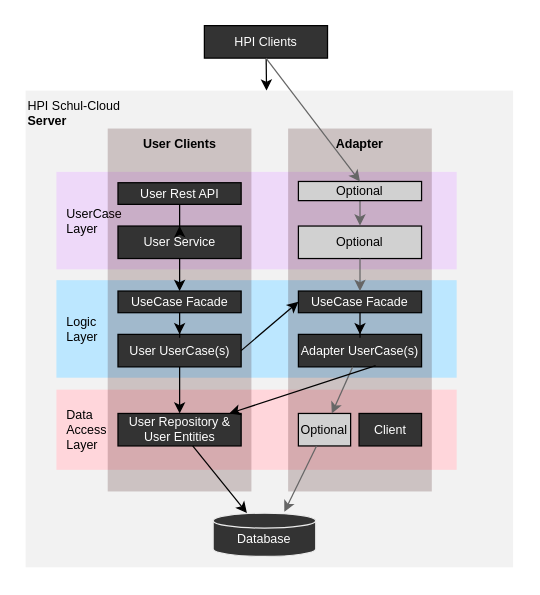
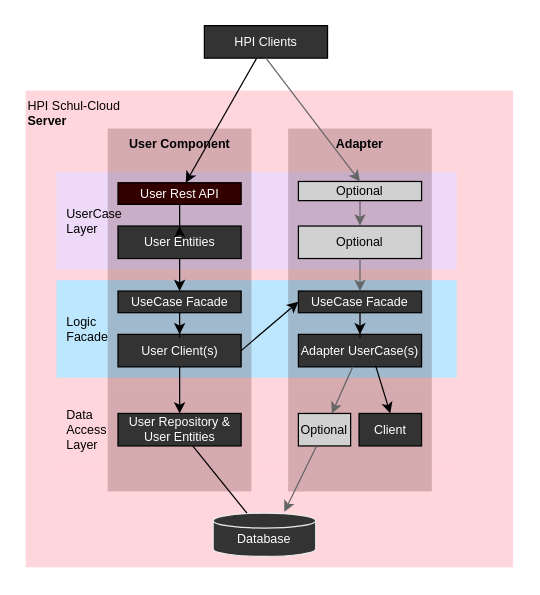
edge "HPI Clients" -> "HPI Schul-Cloud Server": now "HPI Clients" -> "User Rest API"
node "HPI Schul-Cloud Server": fillcolor #f2f2f2 -> #ffd6db
node "User Clients": label "User Clients" -> "User Component"
node "User Rest API": fillcolor #333333 -> #330000
node "User Service": label "User Service" -> "User Entities"
node "Logic Layer": label "Logic Layer" -> "Logic Facade"
node "User UserCase(s)": label "User UserCase(s)" -> "User Client(s)"
edge "Adapter UserCase(s)" -> "User Repository & User Entities": now "Adapter UserCase(s)" -> "Client"
edge "User Repository & User Entities" -> "Database": arrowhead classic -> none
